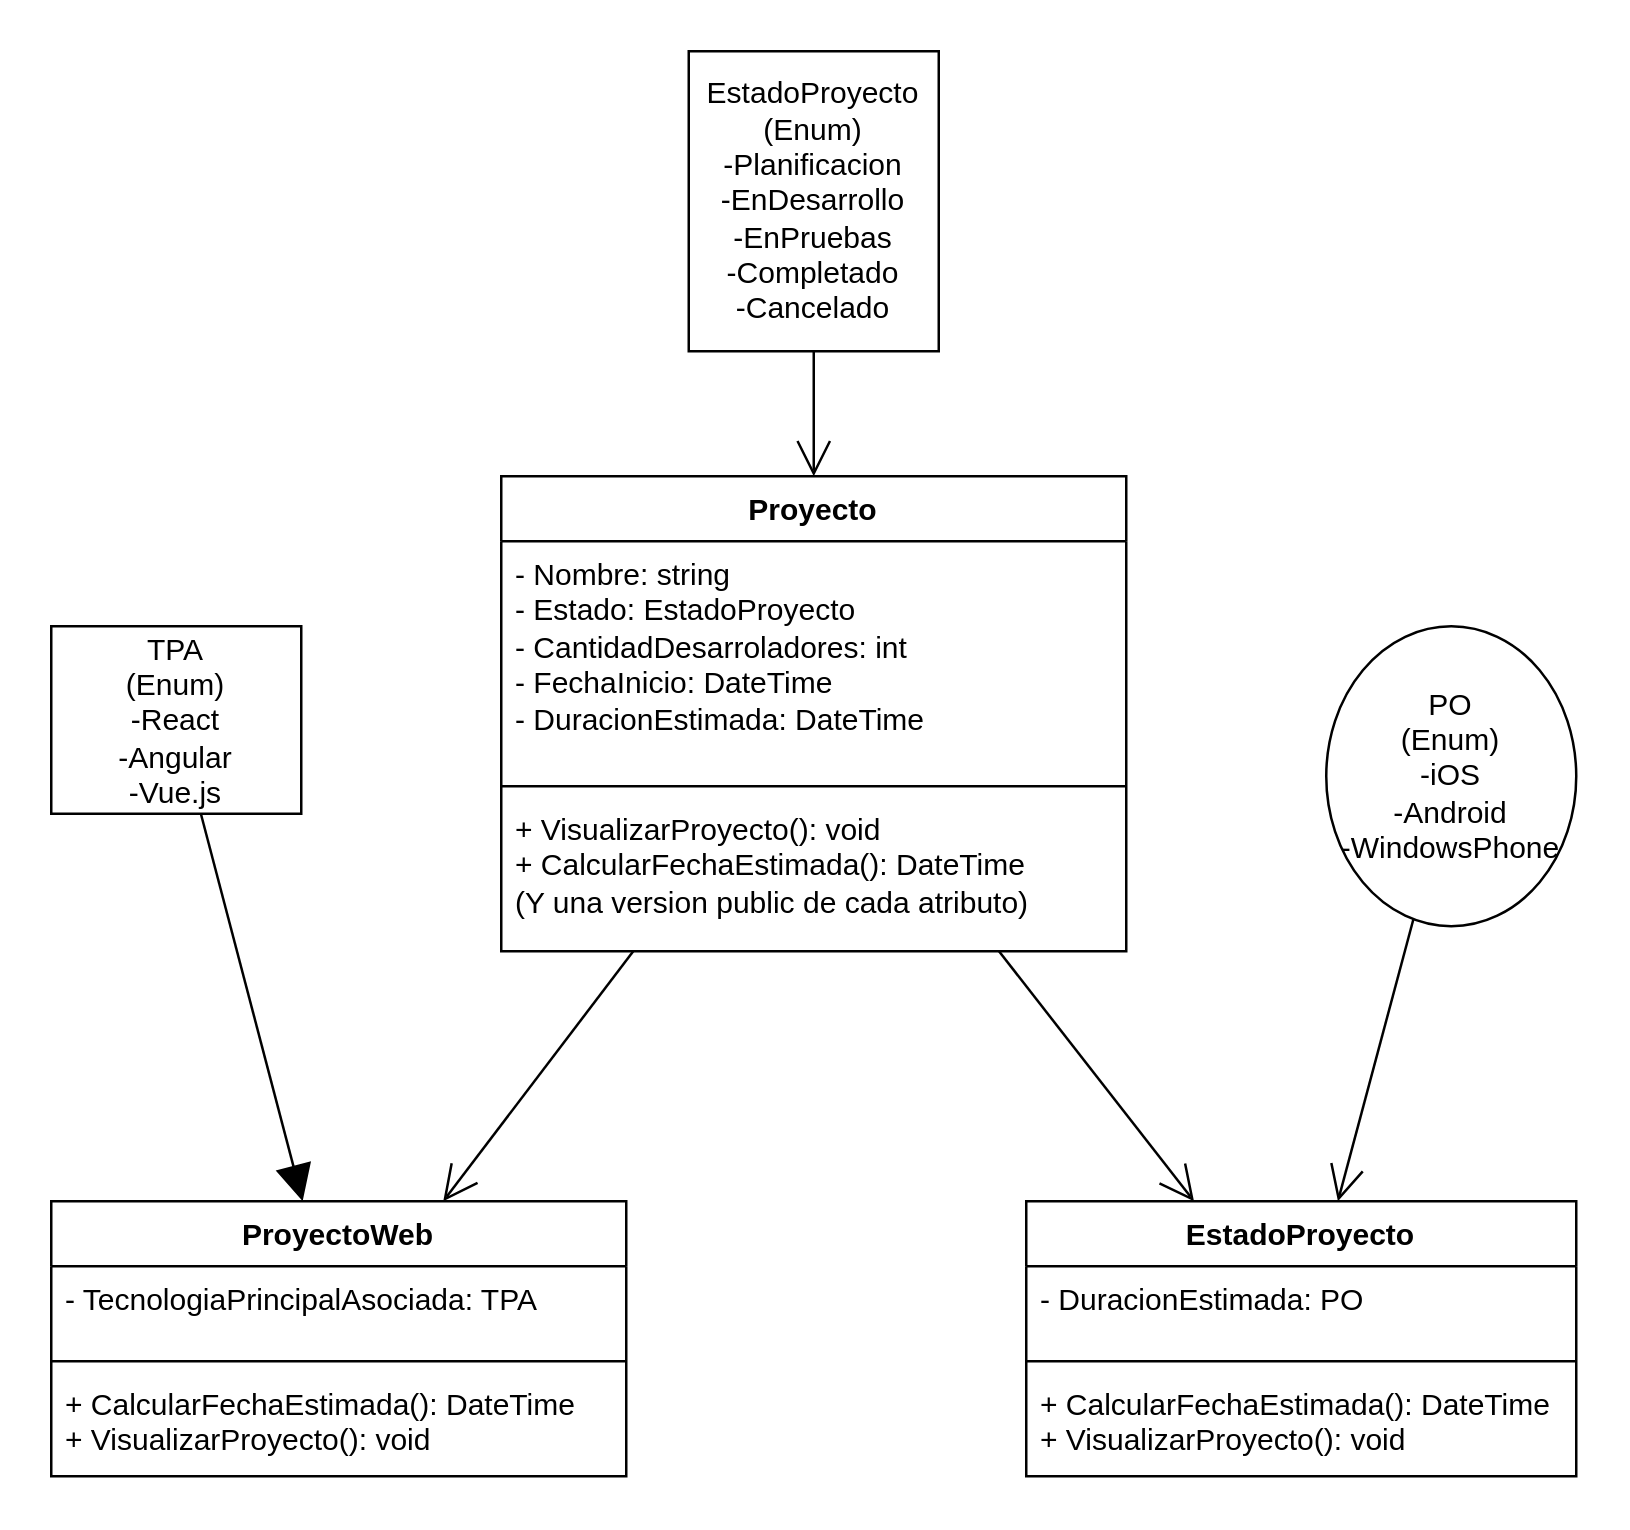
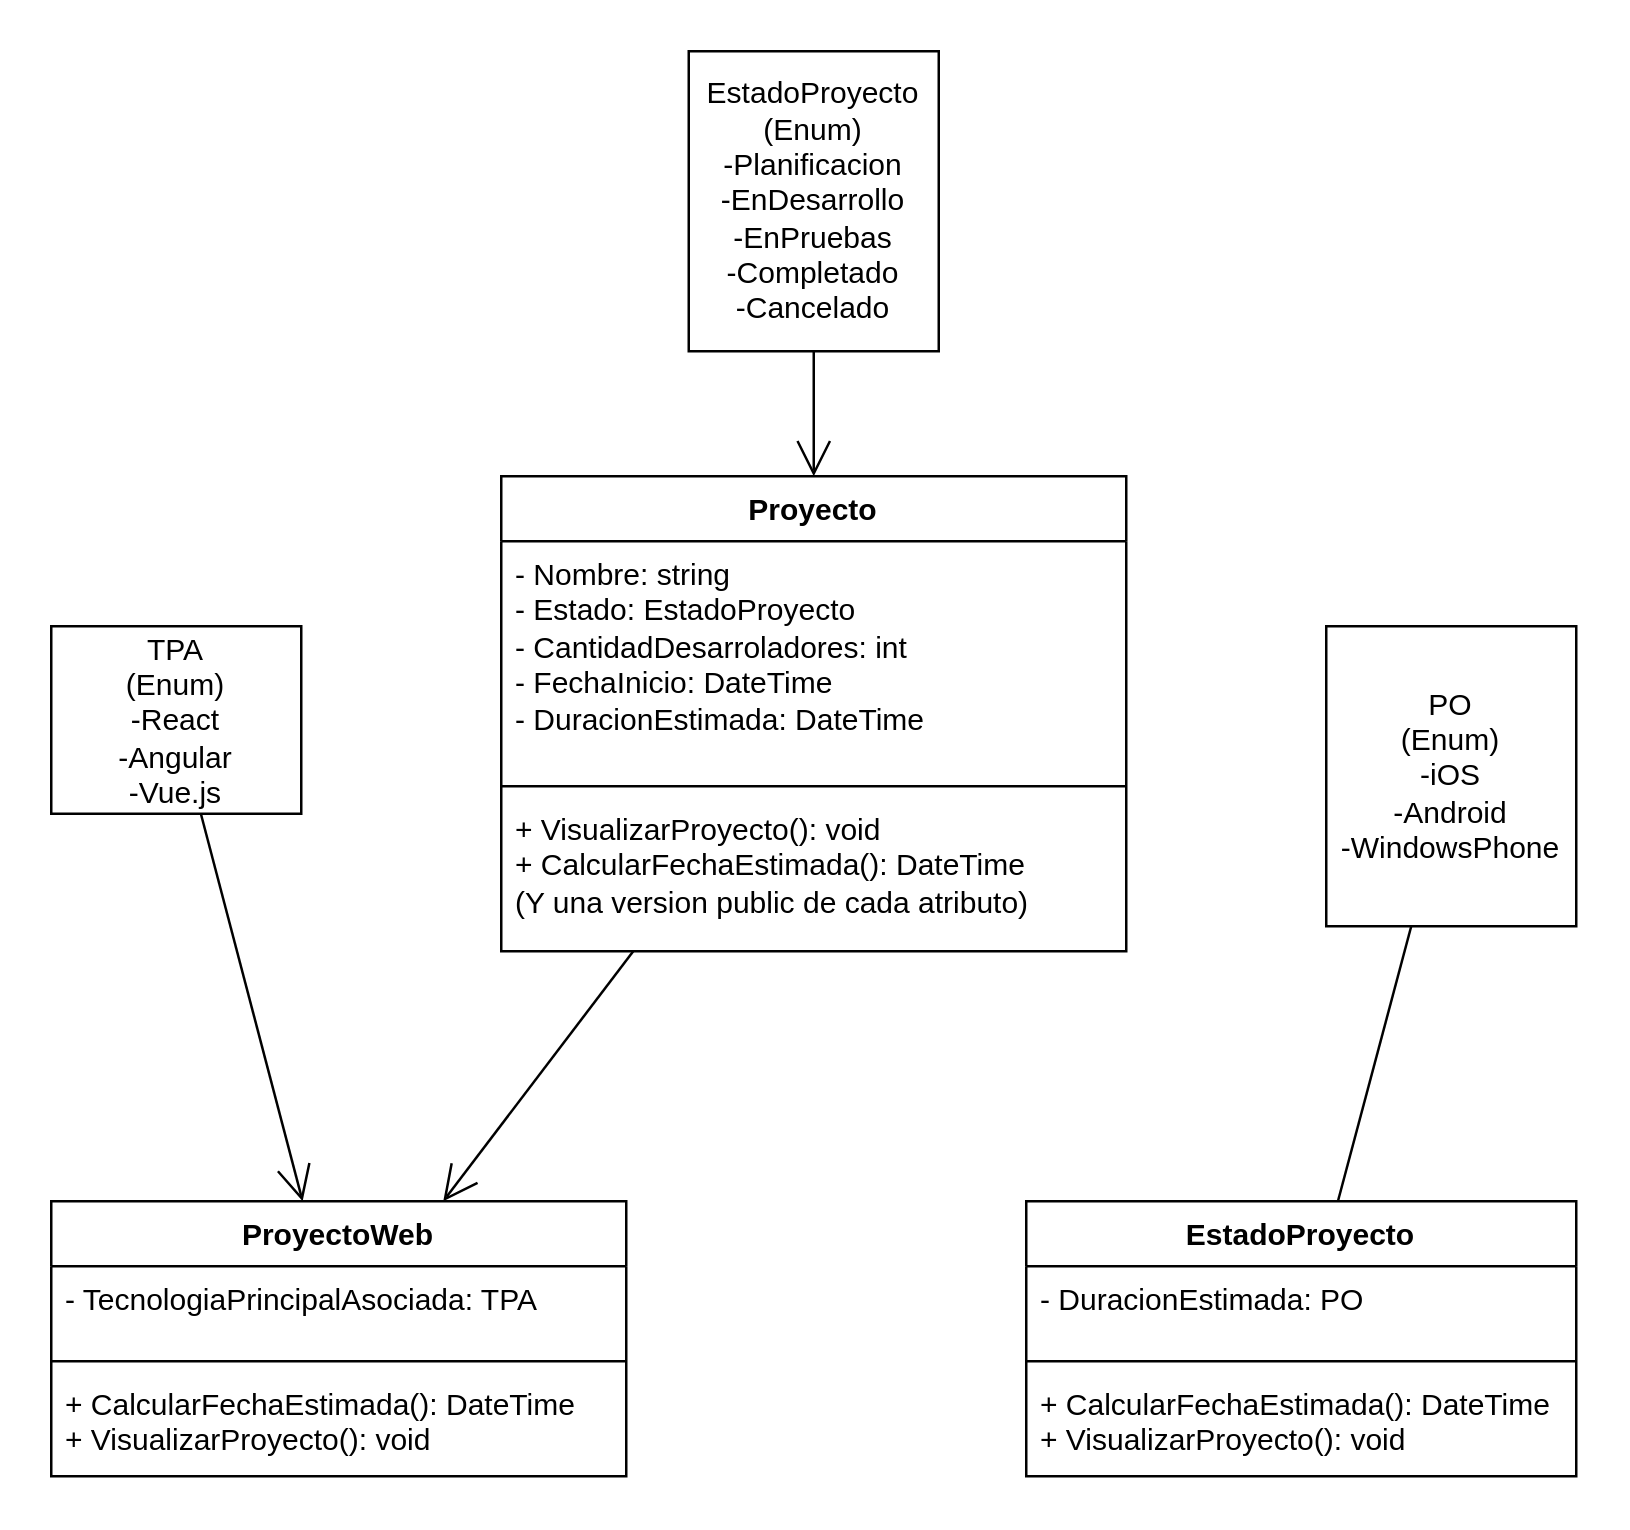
node "PO (Enum) -iOS -Android -WindowsPhone": shape ellipse -> rectangle
edge "Proyecto" -> "EstadoProyecto": removed
edge "TPA (Enum) -React -Angular -Vue.js" -> "ProyectoWeb": arrowhead block -> open
edge "PO (Enum) -iOS -Android -WindowsPhone" -> "EstadoProyecto": arrowhead open -> none
